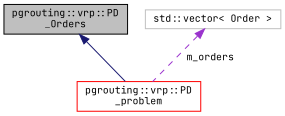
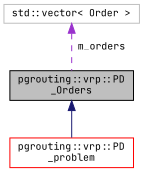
edge "pgrouting::vrp::PD _problem" -> "std::vector< Order >": now "pgrouting::vrp::PD _Orders" -> "std::vector< Order >"
